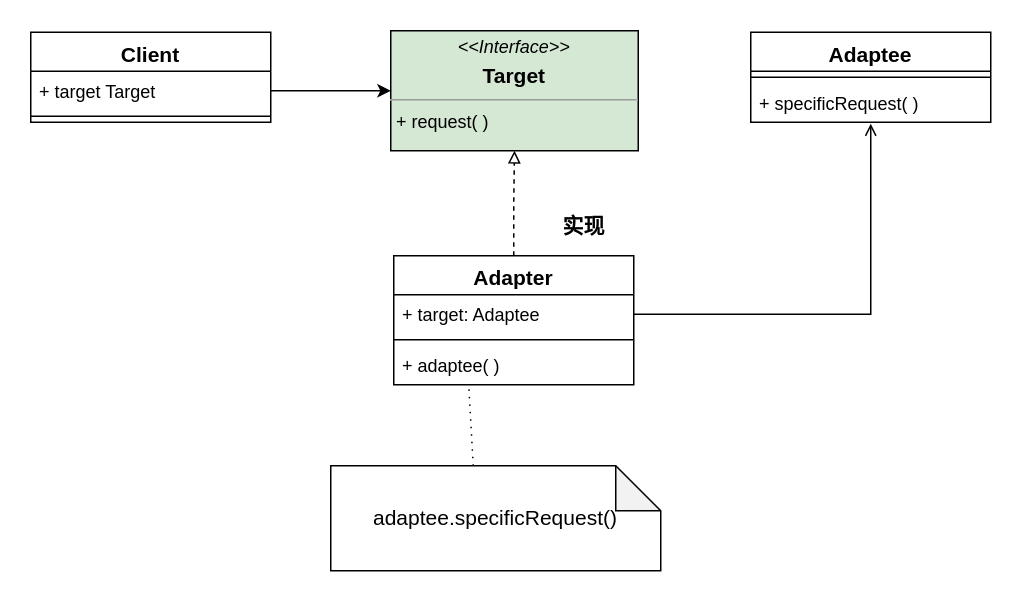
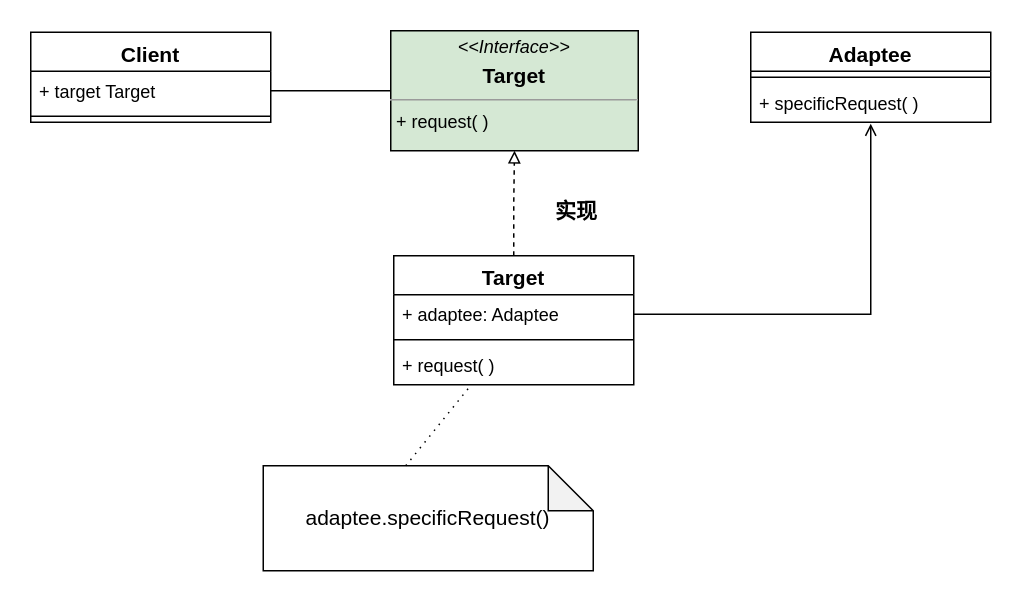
edge "+ target Target" -> "<<Interface>> Target + request( )": arrowhead classic -> none
node "实现": moved (584, 226) -> (577, 211)
node "Adapter": label "Adapter" -> "Target"
node "+ target: Adaptee": label "+ target: Adaptee" -> "+ adaptee: Adaptee"
node "+ adaptee( )": label "+ adaptee( )" -> "+ request( )"
node "adaptee.specificRequest()": moved (496, 518) -> (428, 518)
